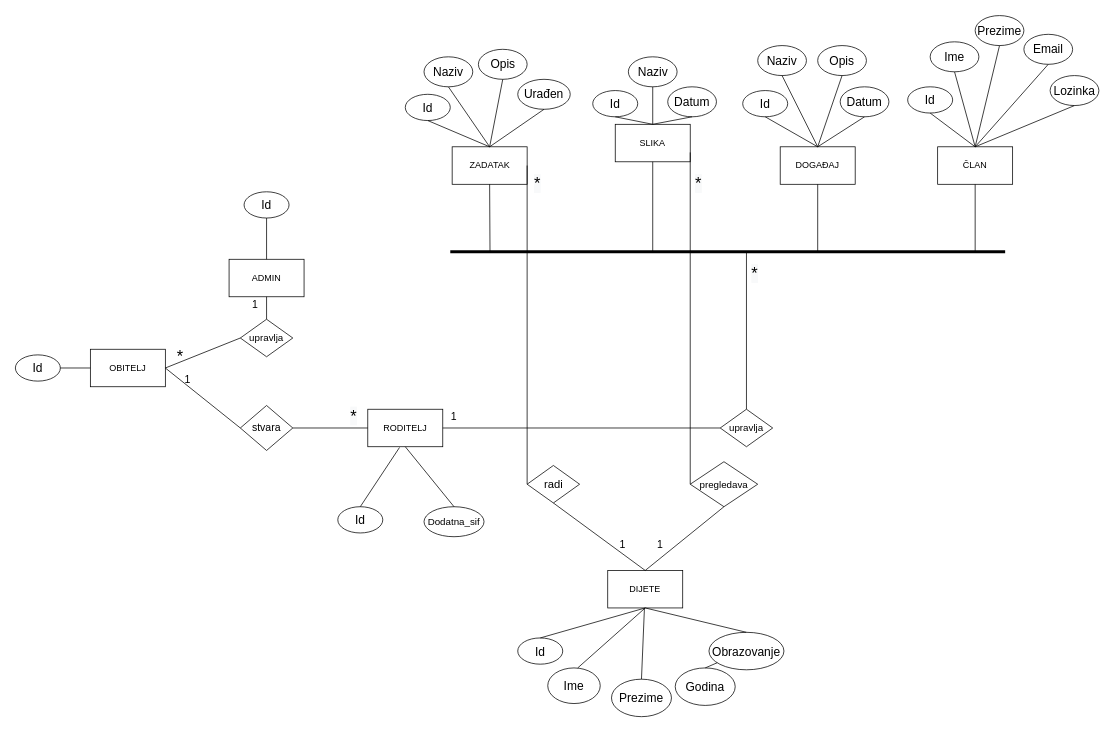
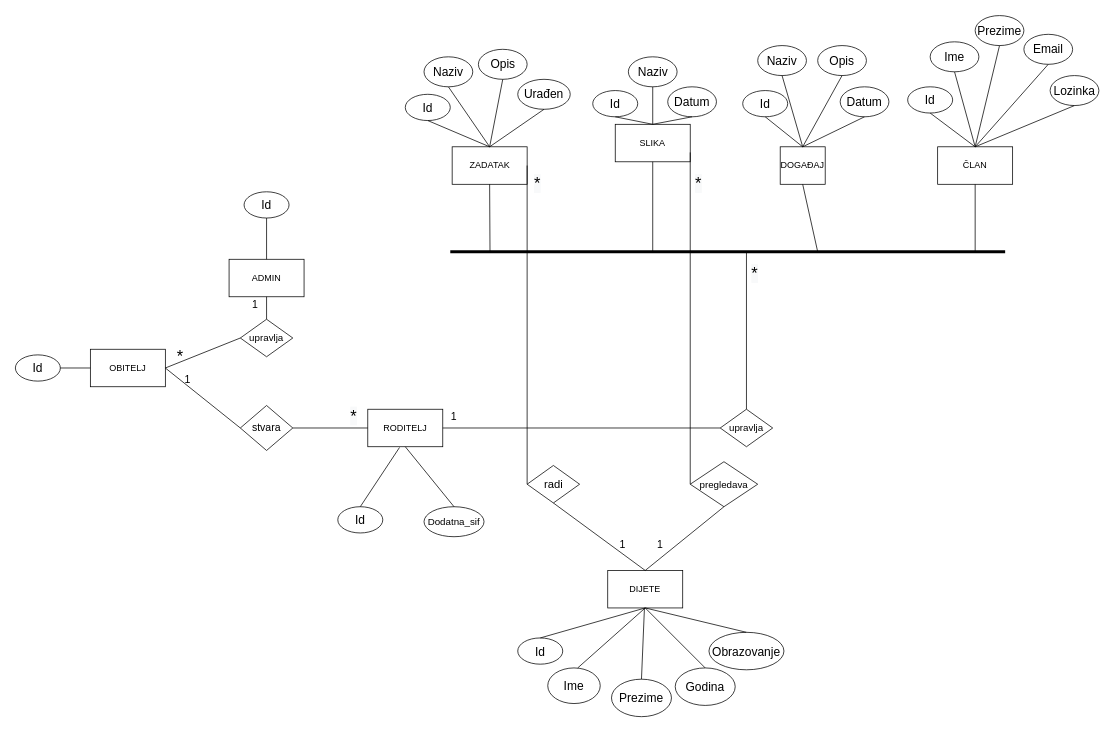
node "DOGAĐAJ": size 75x38 -> 45x38
edge "Obrazovanje" -- "Godina": now "DIJETE" -- "Godina"
